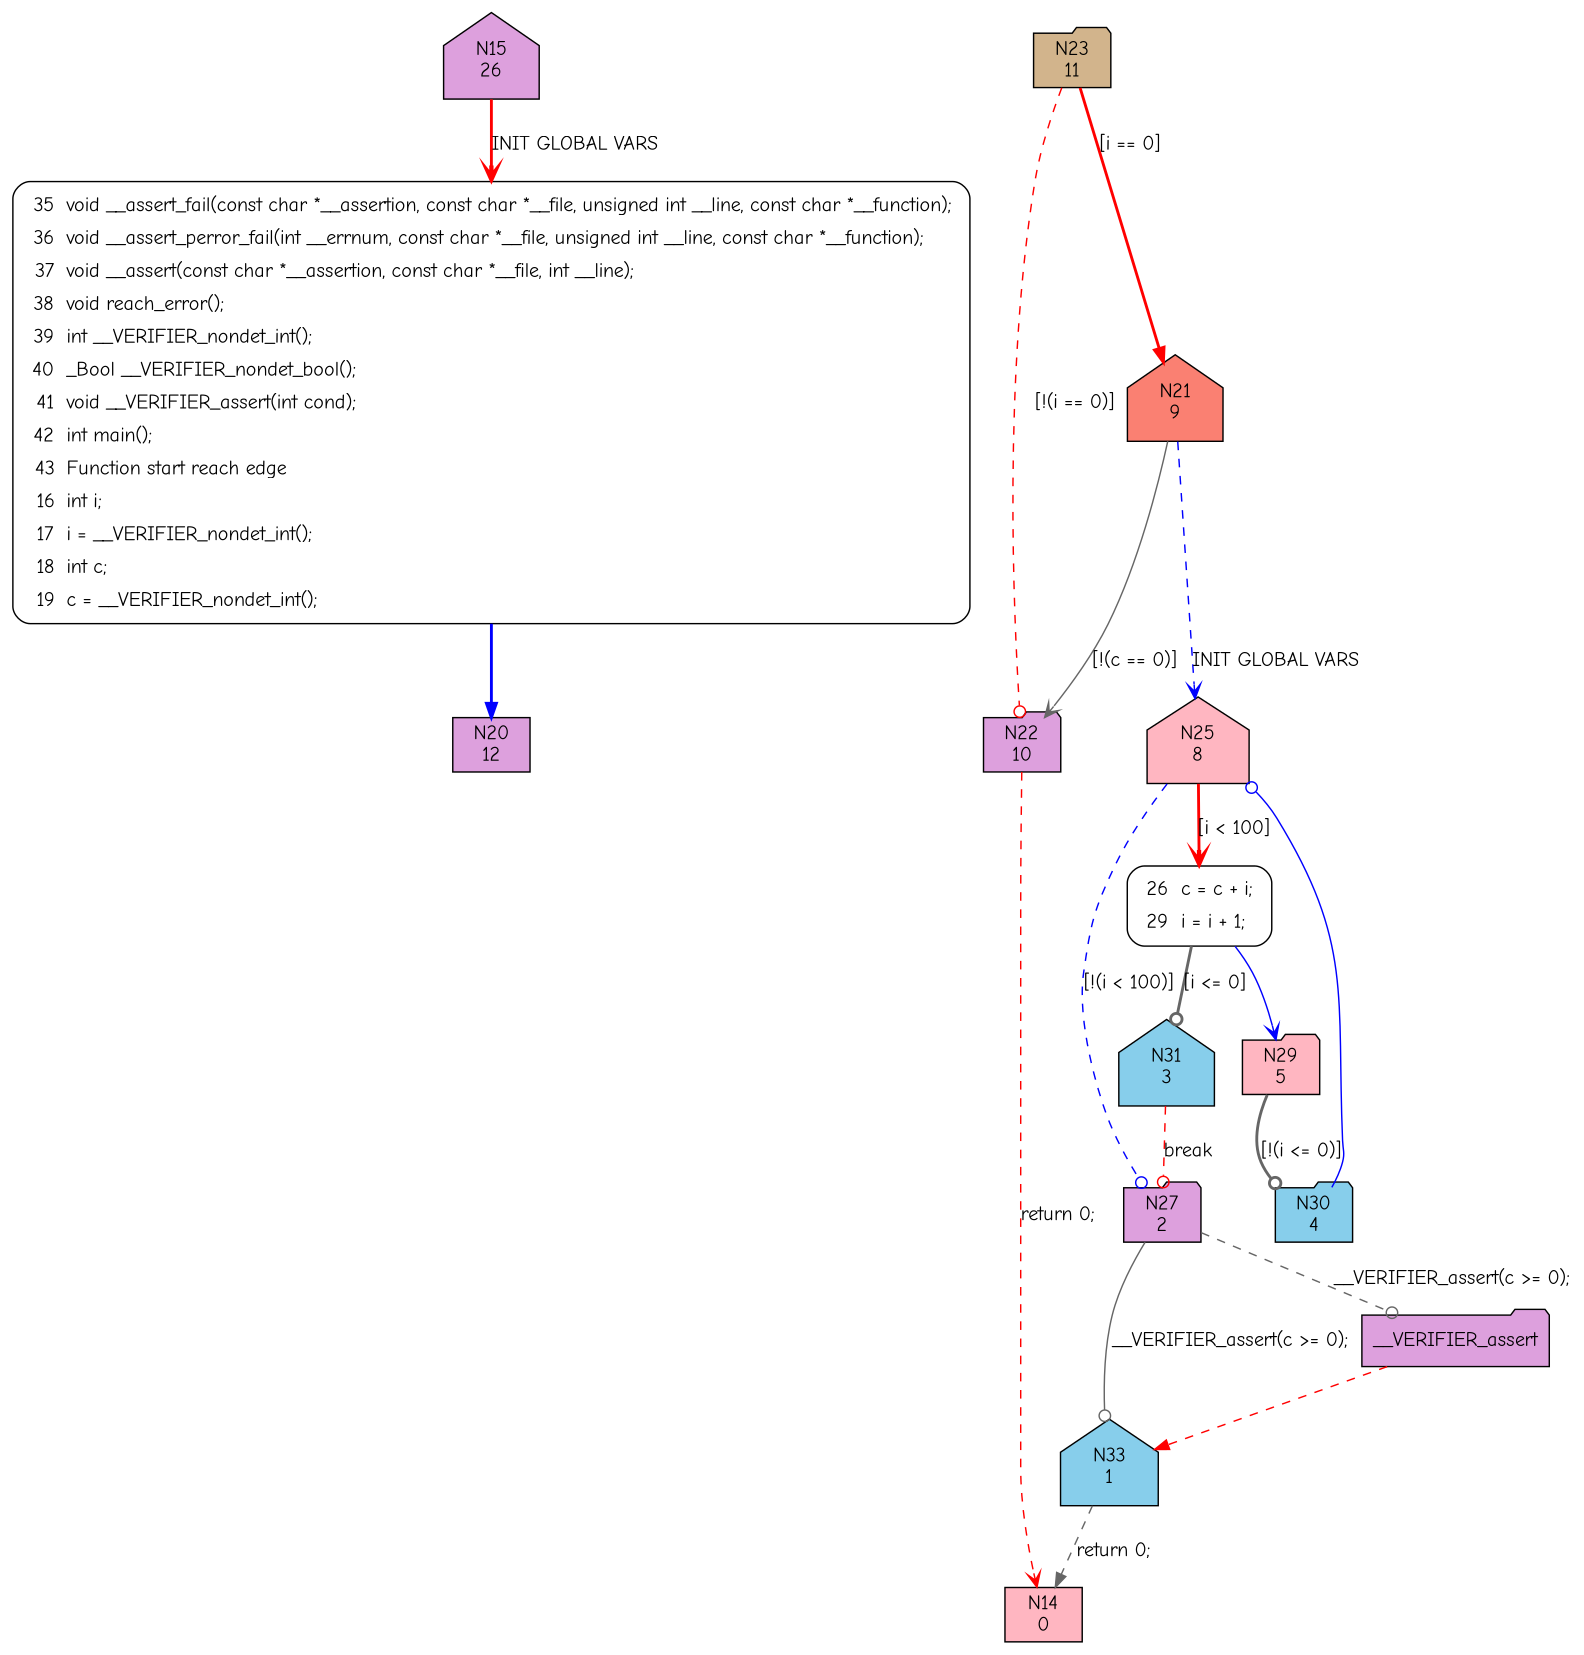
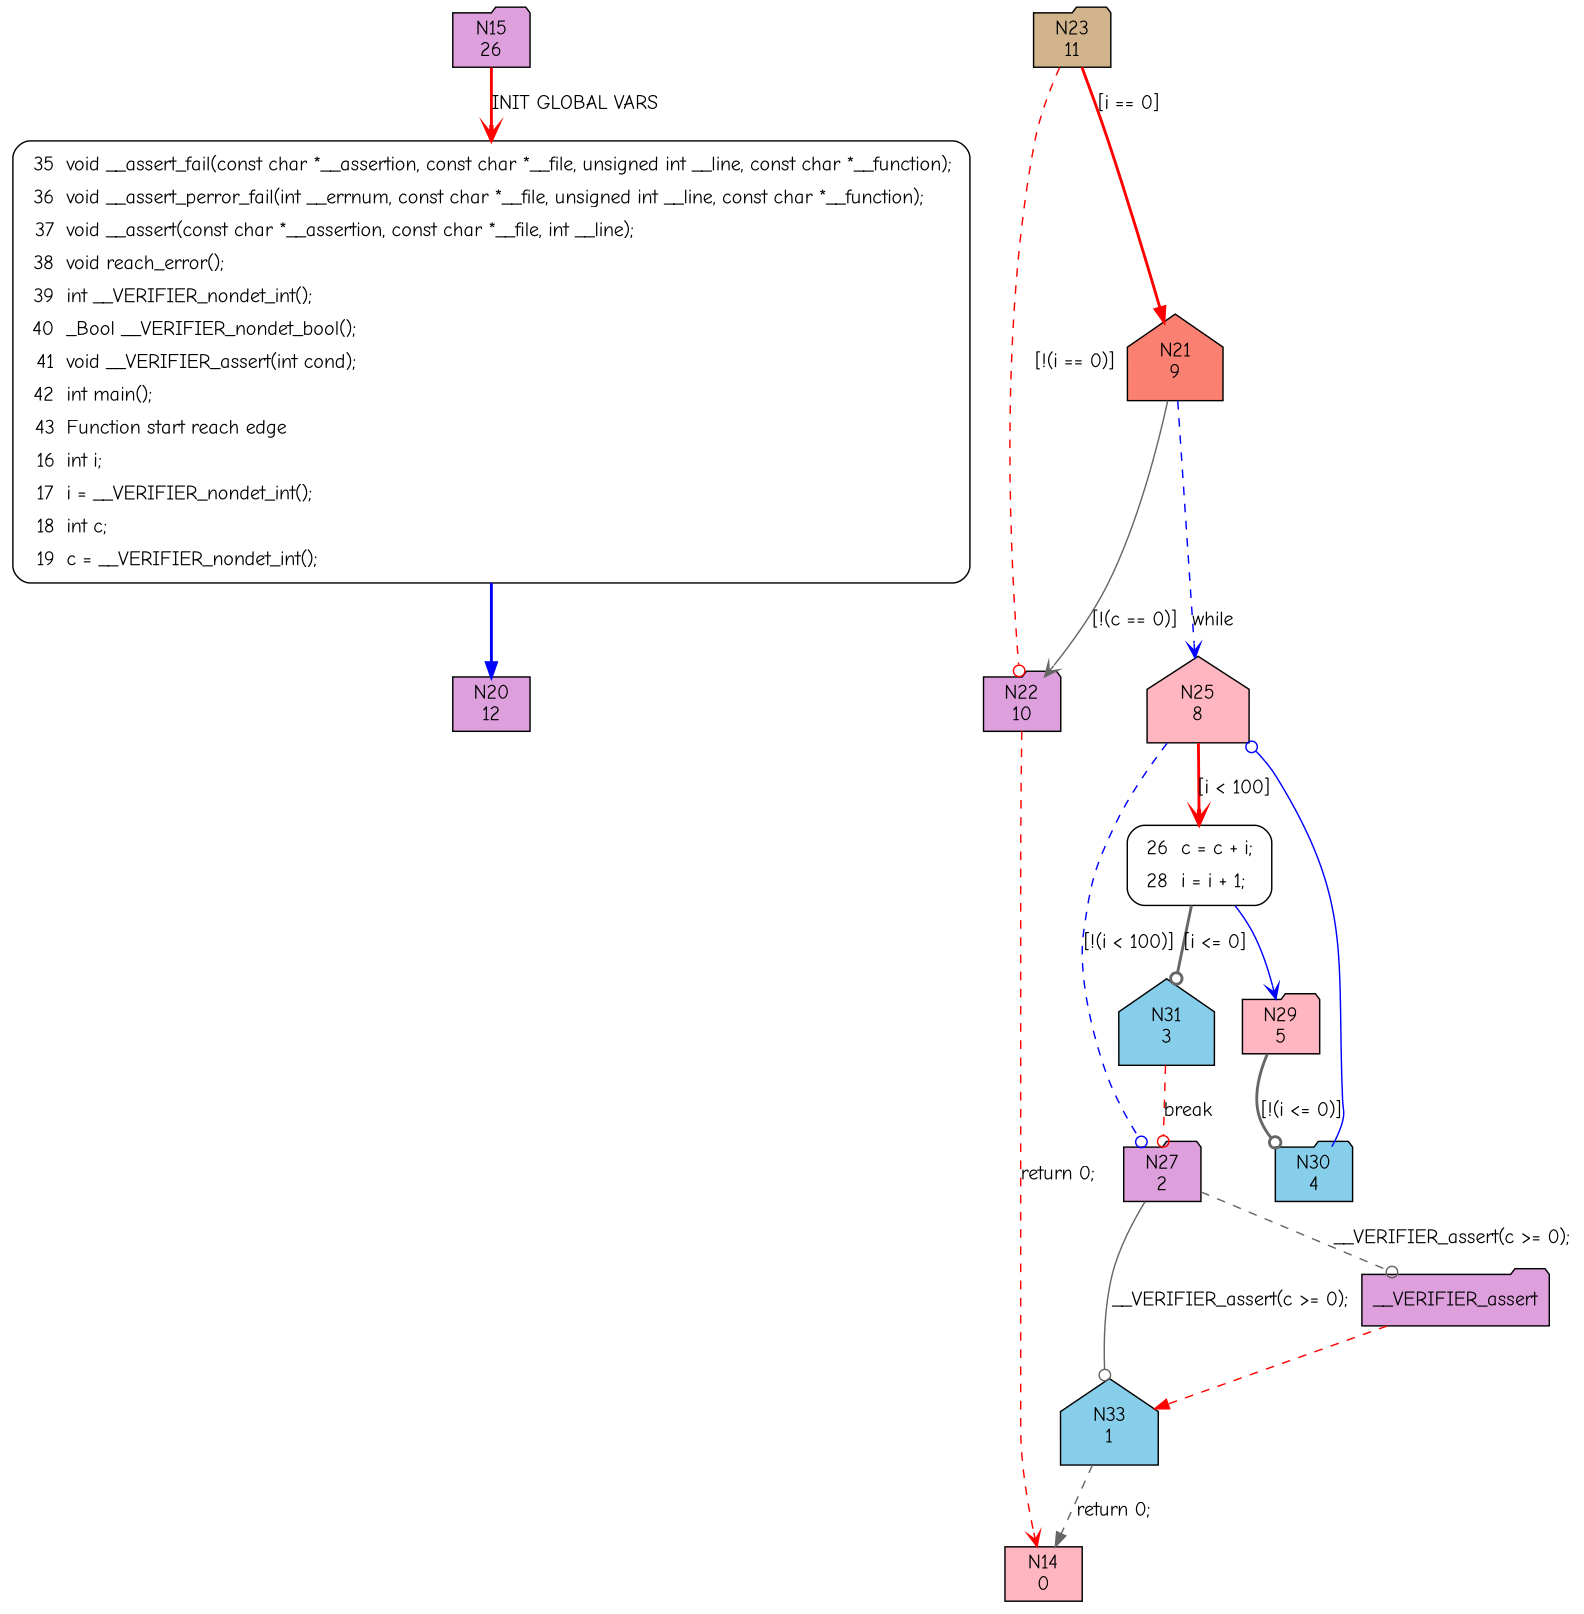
node "N15 26": shape house -> folder
edge "N21 9" -> "N25 8": label "INIT GLOBAL VARS" -> "while"
node "26": text "29" -> "28"
